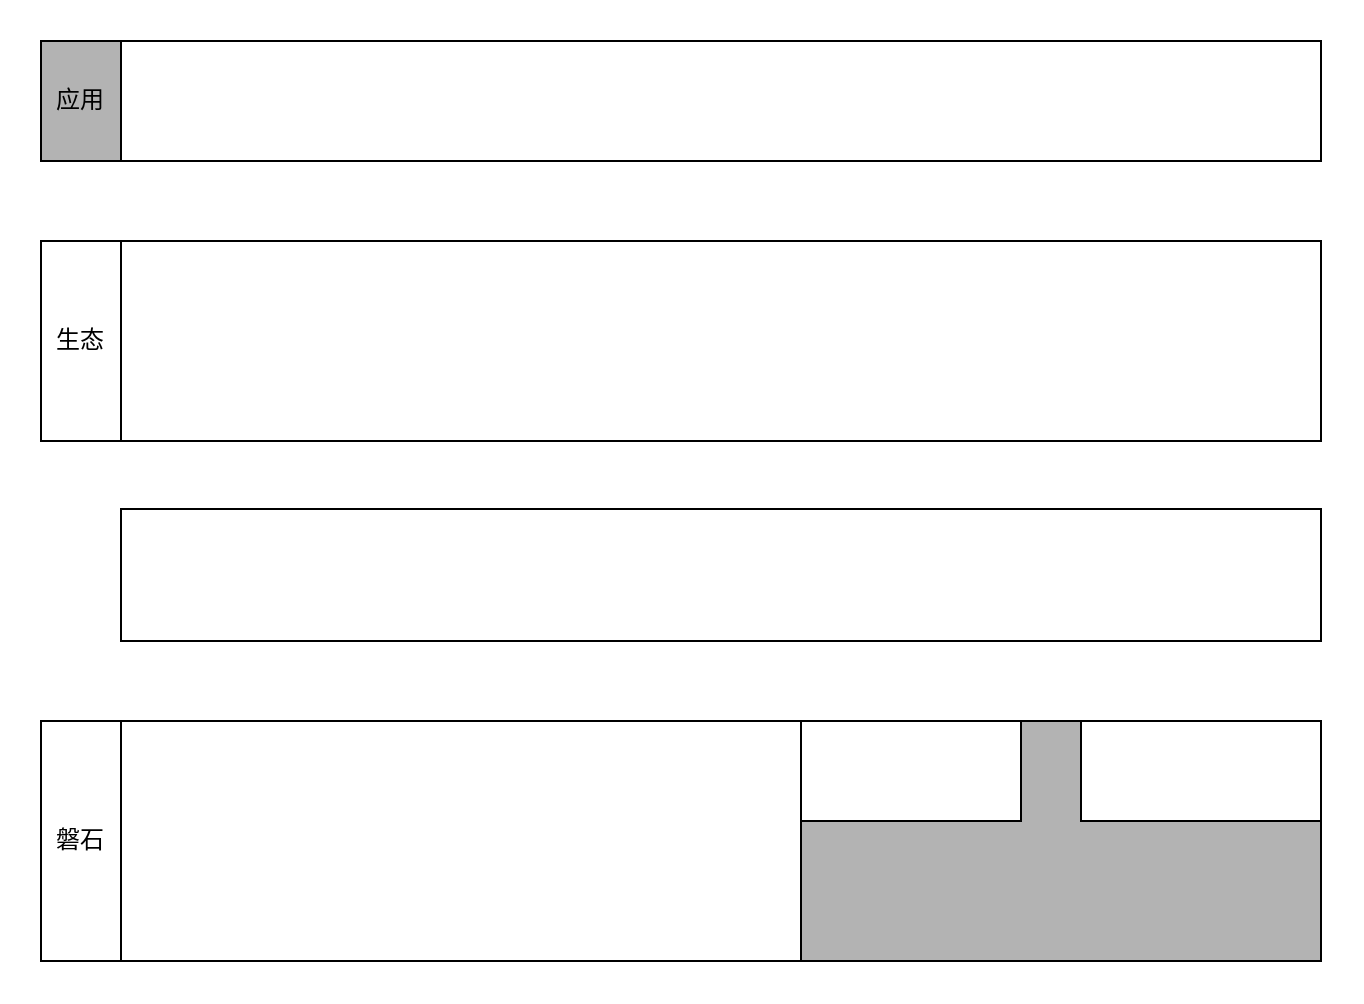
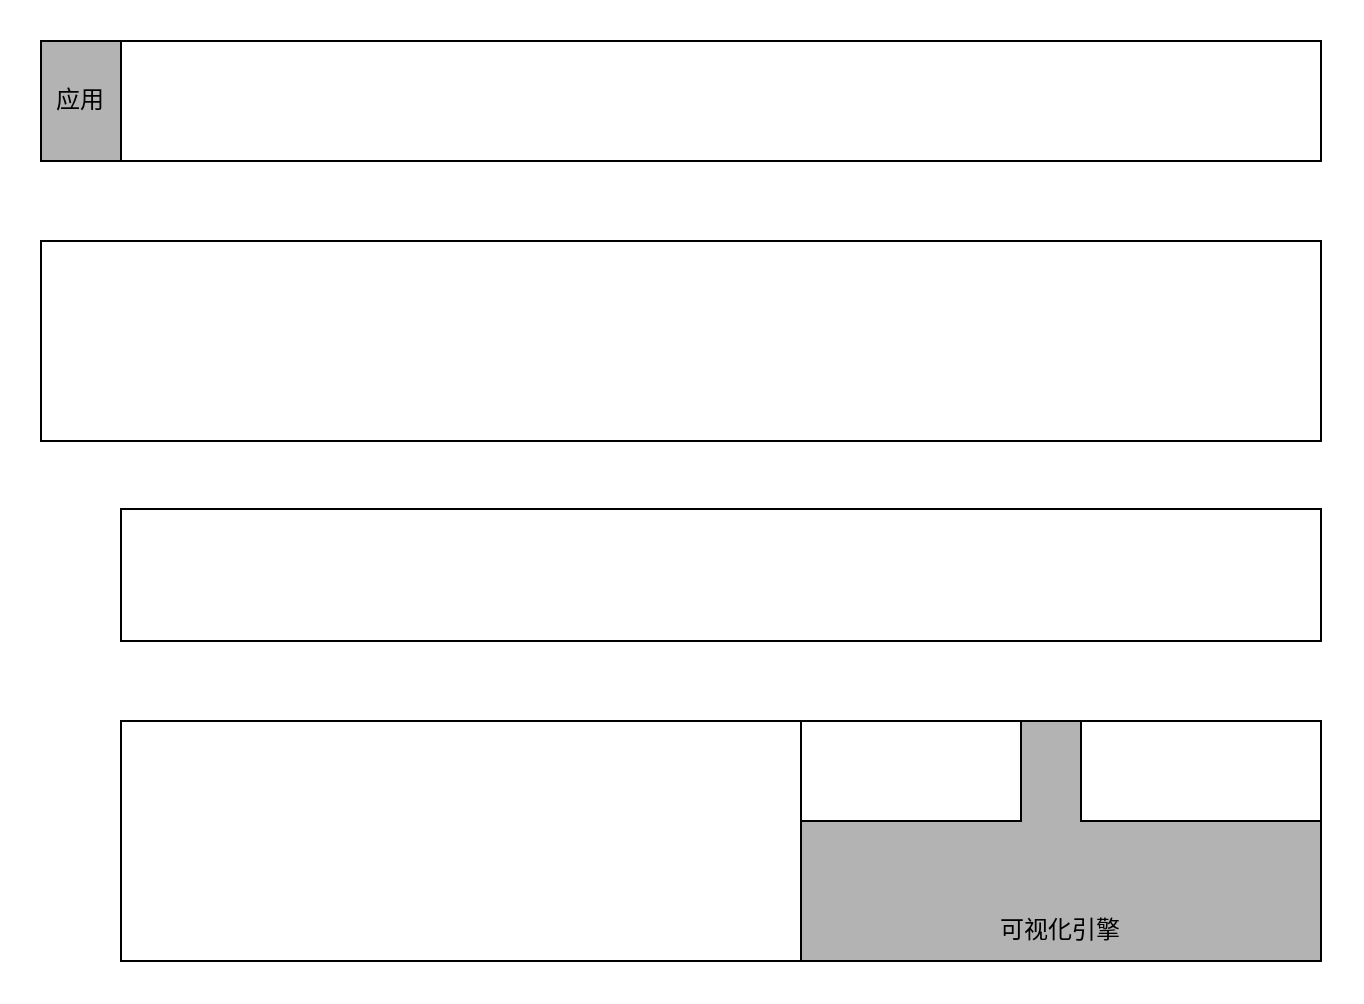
node "生态": removed
node "磐石": removed
node "可视化引擎": added
